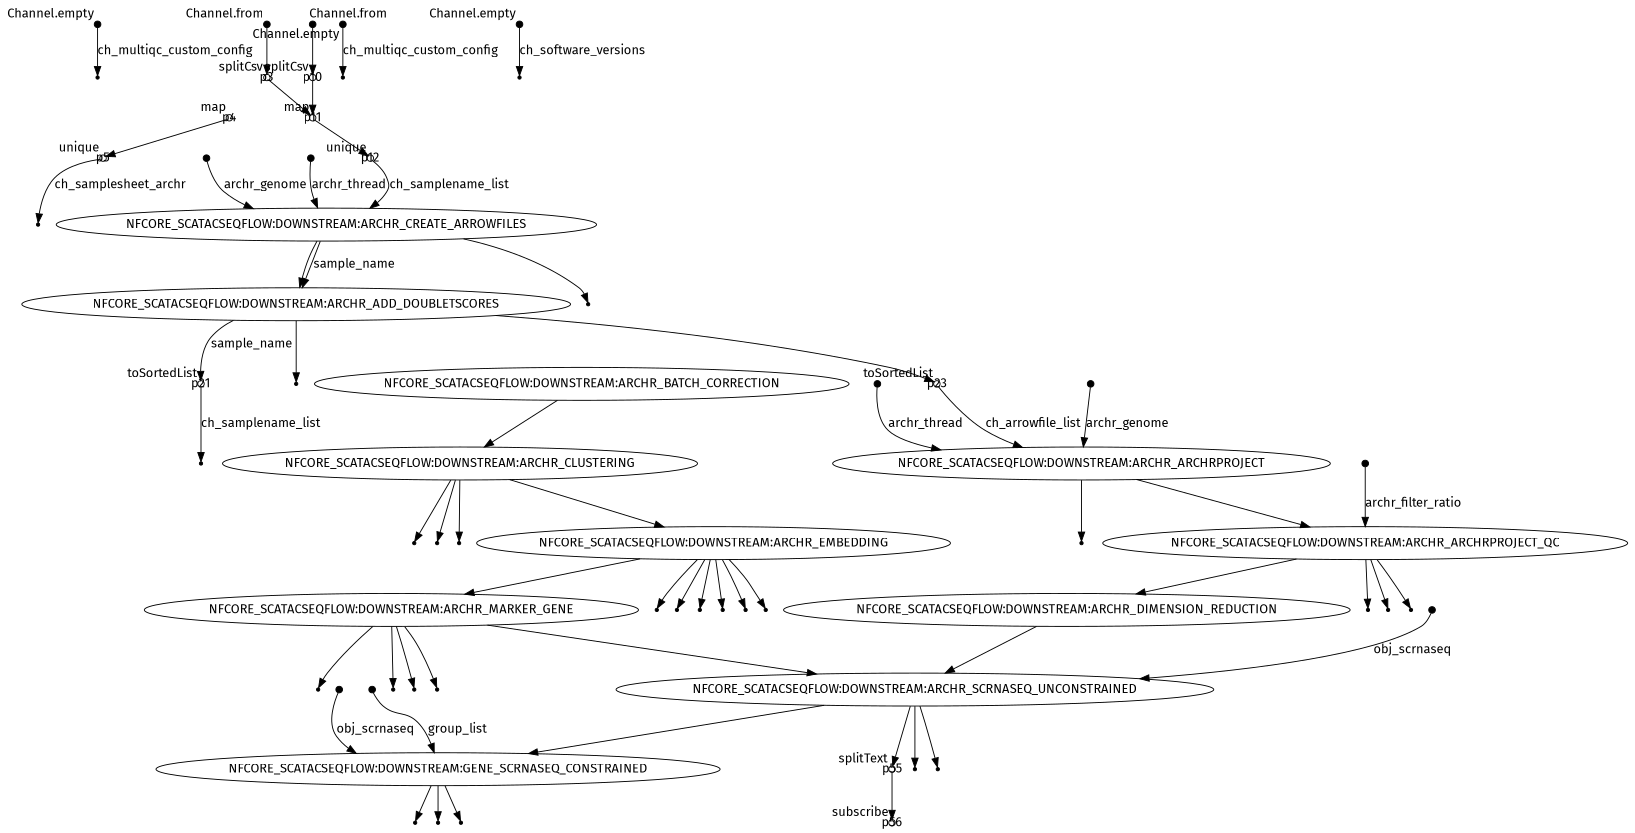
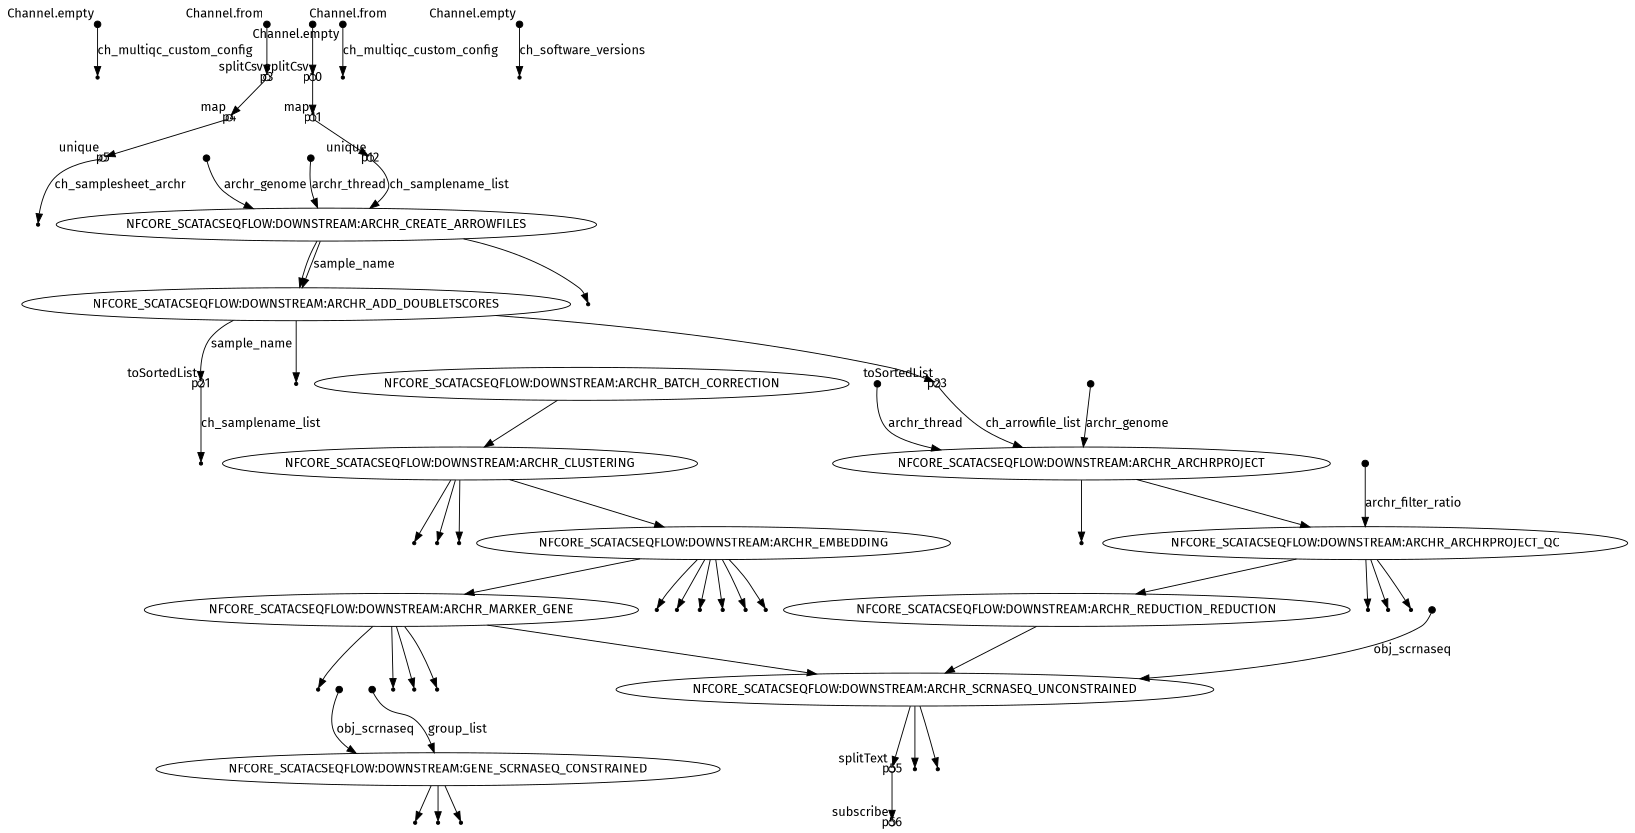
edge "p3 splitCsv" -> "p11 map": now "p3 splitCsv" -> "p4 map"
node "NFCORE_SCATACSEQFLOW:DOWNSTREAM:ARCHR_DIMENSION_REDUCTION": label "NFCORE_SCATACSEQFLOW:DOWNSTREAM:ARCHR_DIMENSION_REDUCTION" -> "NFCORE_SCATACSEQFLOW:DOWNSTREAM:ARCHR_REDUCTION_REDUCTION"
edge "NFCORE_SCATACSEQFLOW:DOWNSTREAM:ARCHR_SCRNASEQ_UNCONSTRAINED" -> "NFCORE_SCATACSEQFLOW:DOWNSTREAM:GENE_SCRNASEQ_CONSTRAINED": removed
